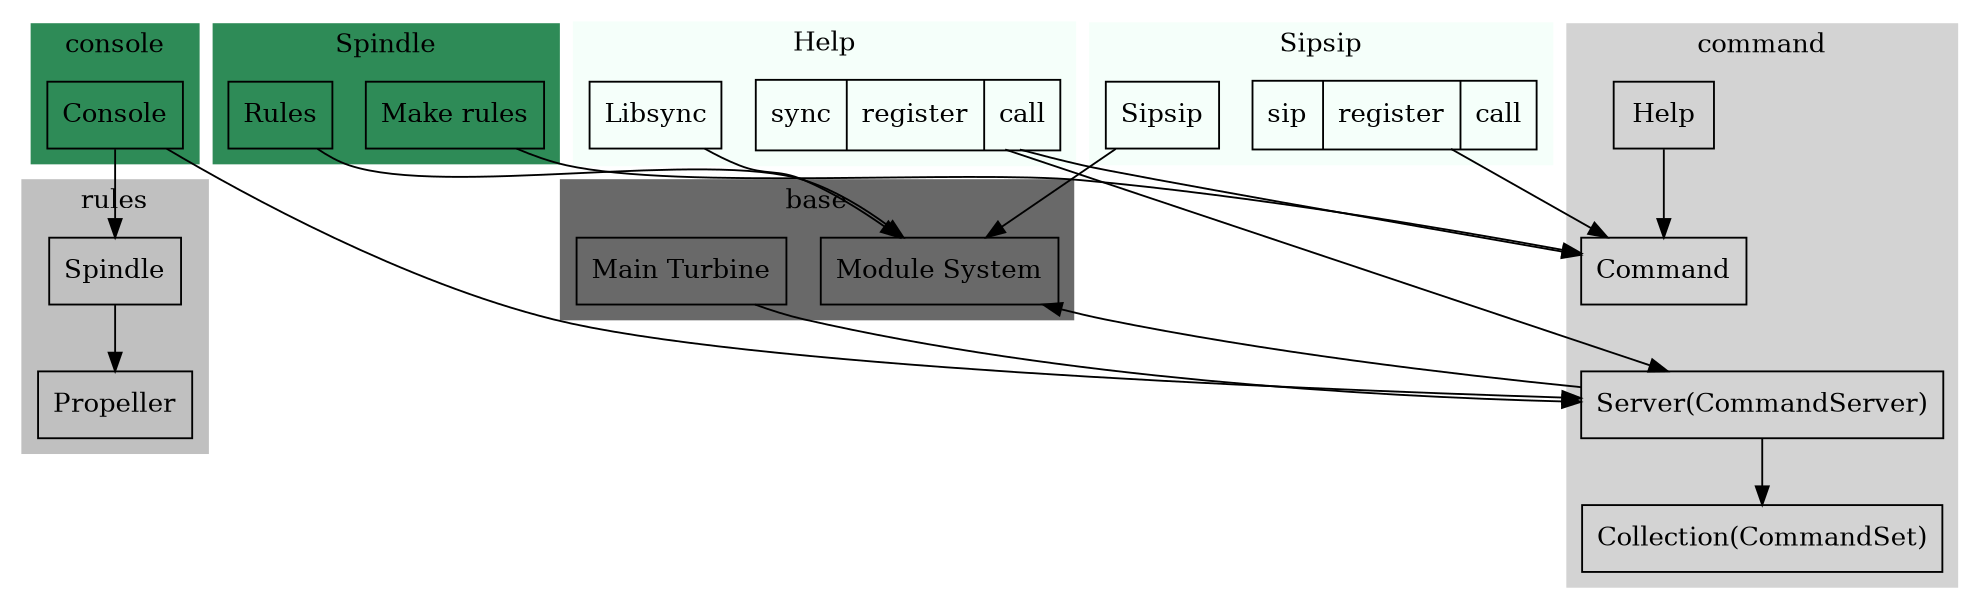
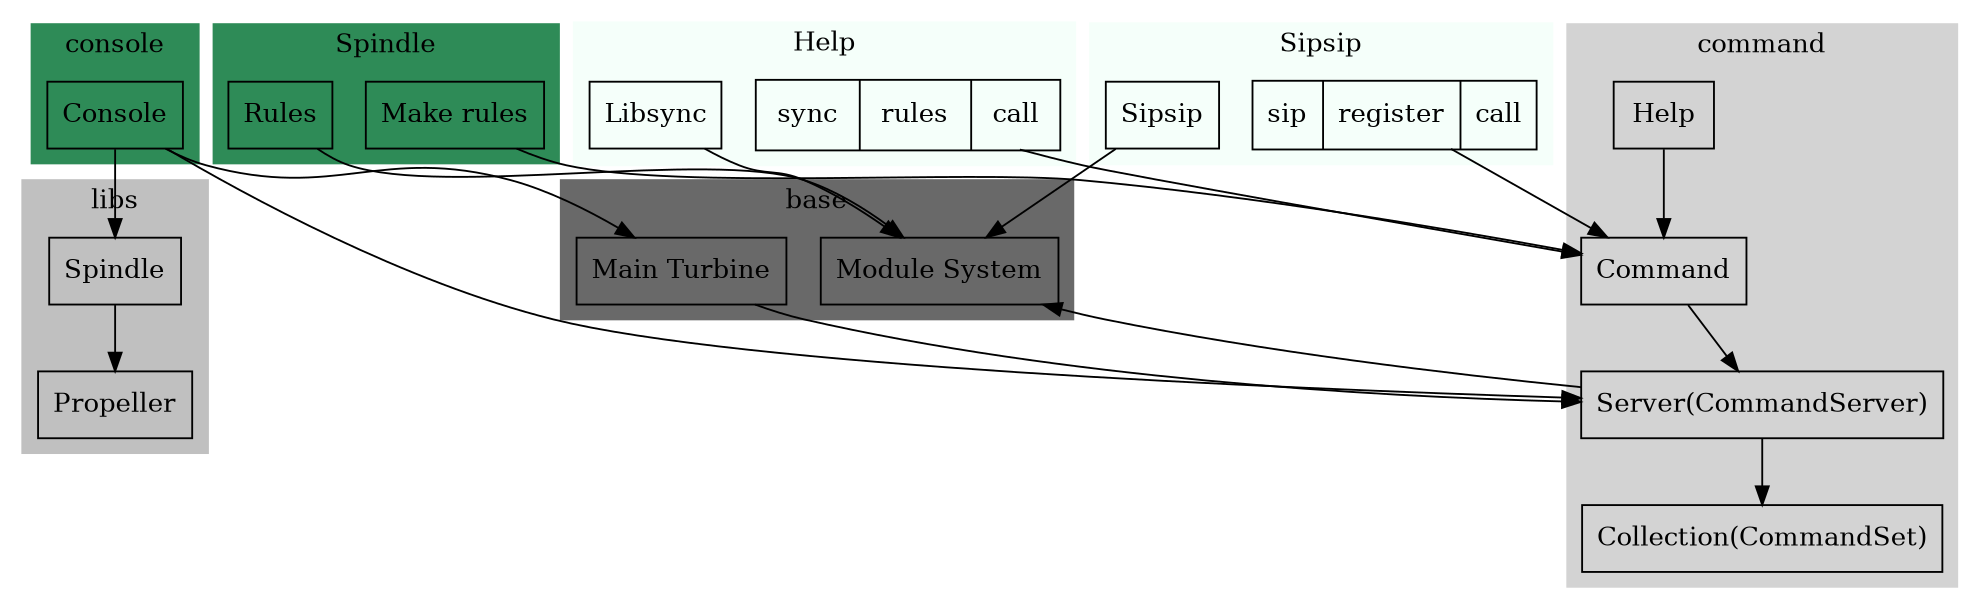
node "sync": text "register" -> "rules"
edge "Console" -> "Main Turbine": added
cluster "rules": label "rules" -> "libs"
edge "sync" -> "Server(CommandServer)": now "Command" -> "Server(CommandServer)"
